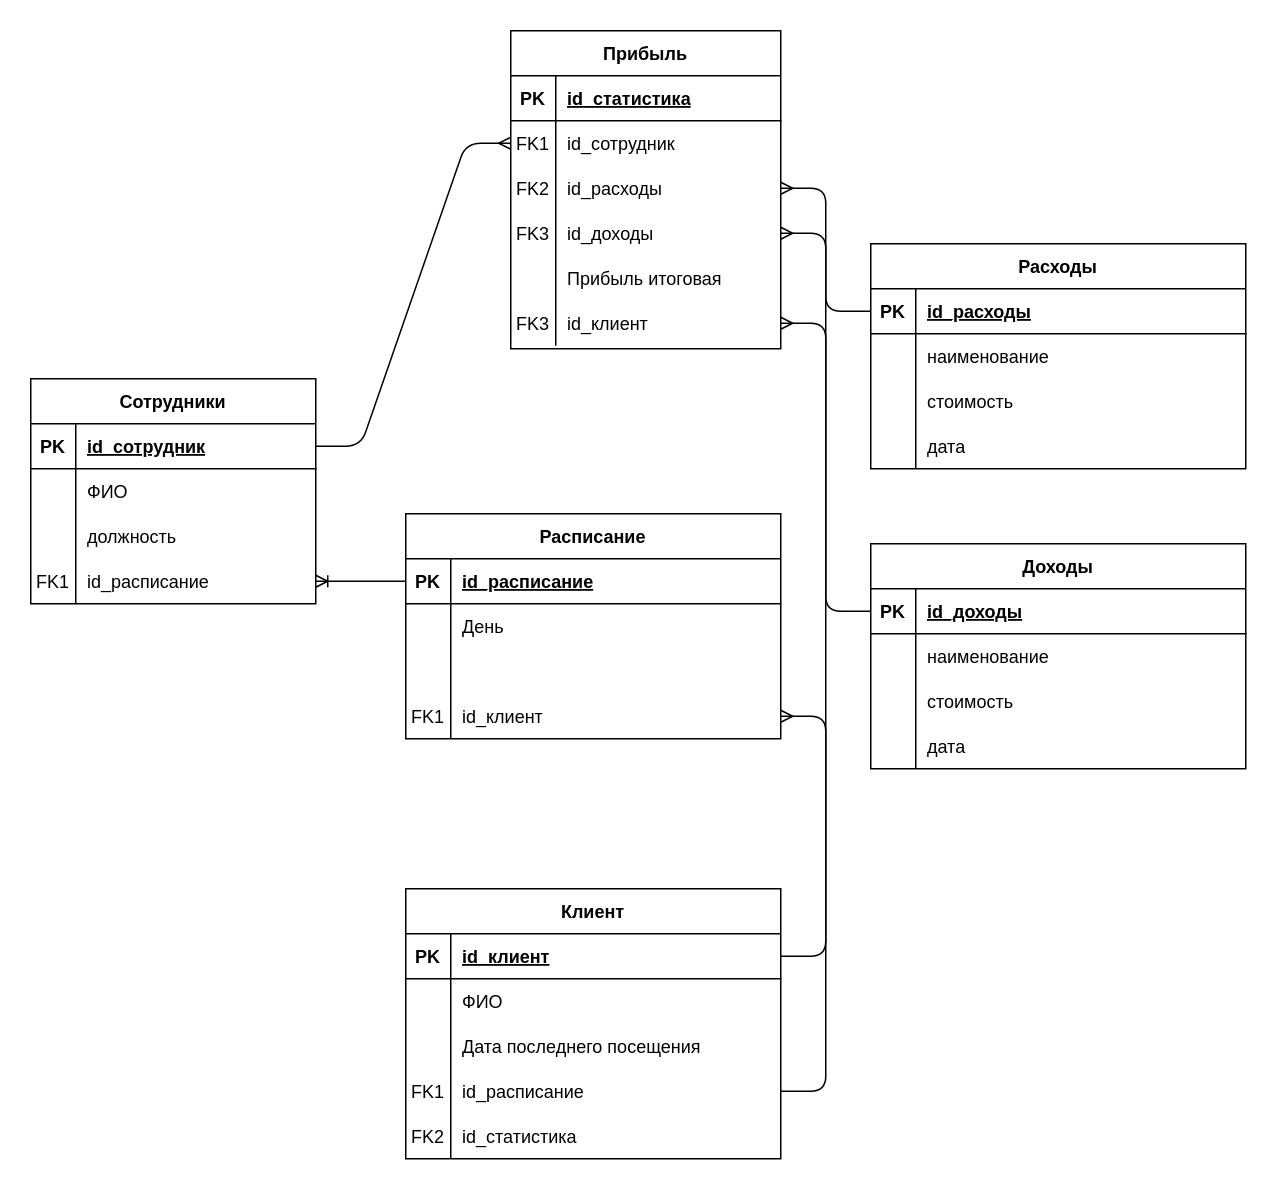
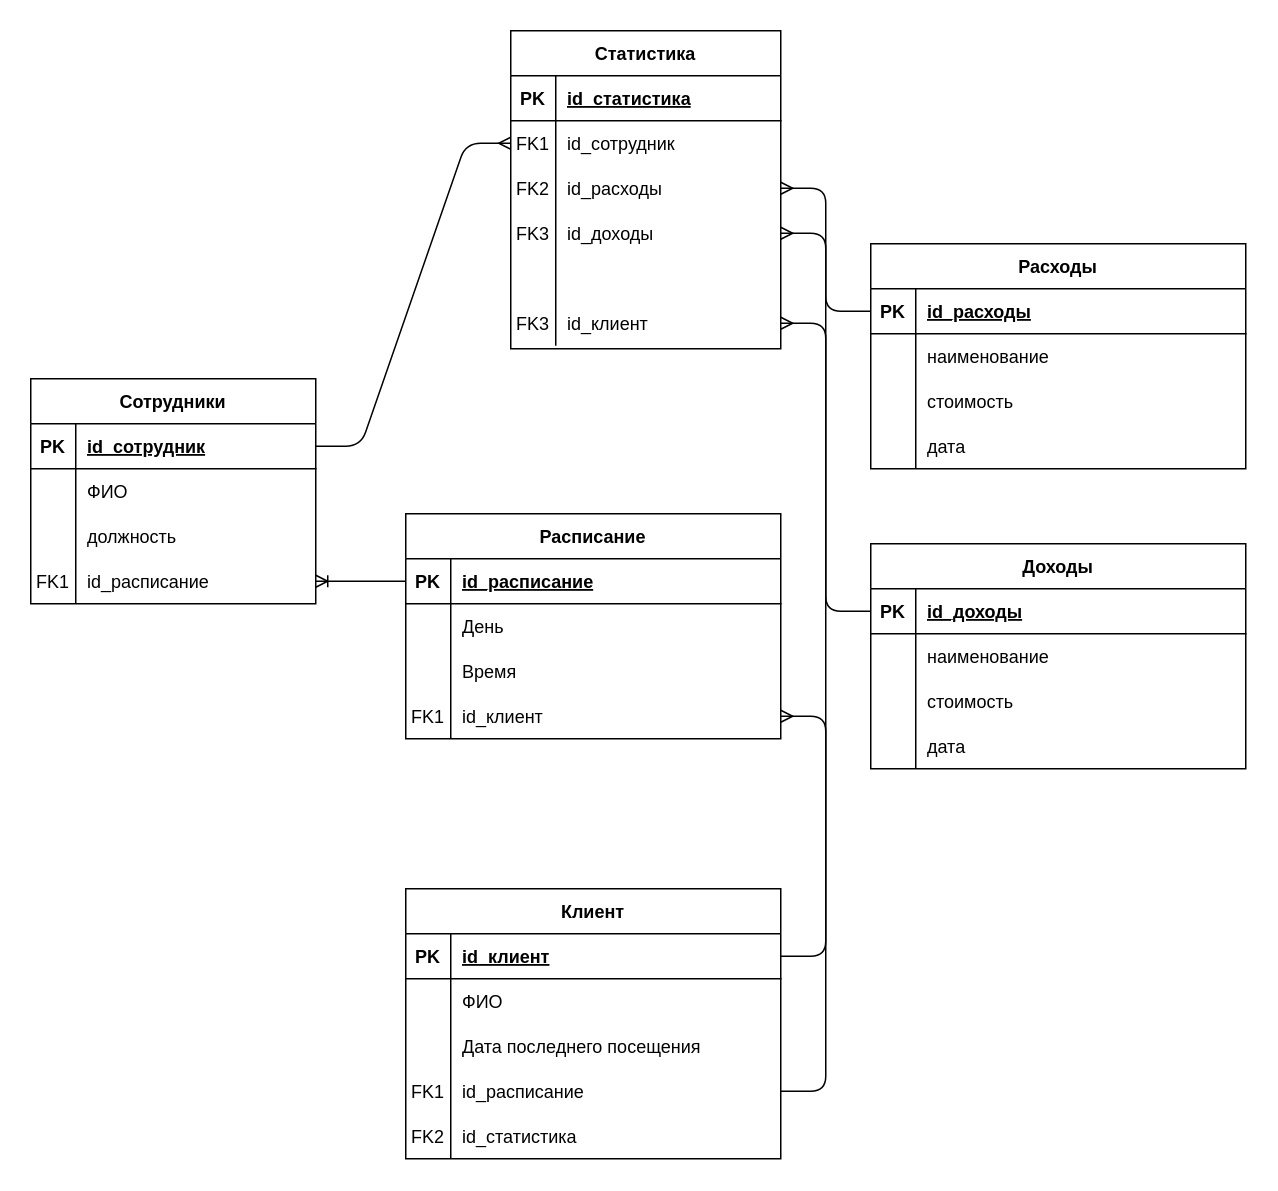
node "Прибыль": label "Прибыль" -> "Статистика"
node "Прибыль итоговая": removed
node "Время": added
